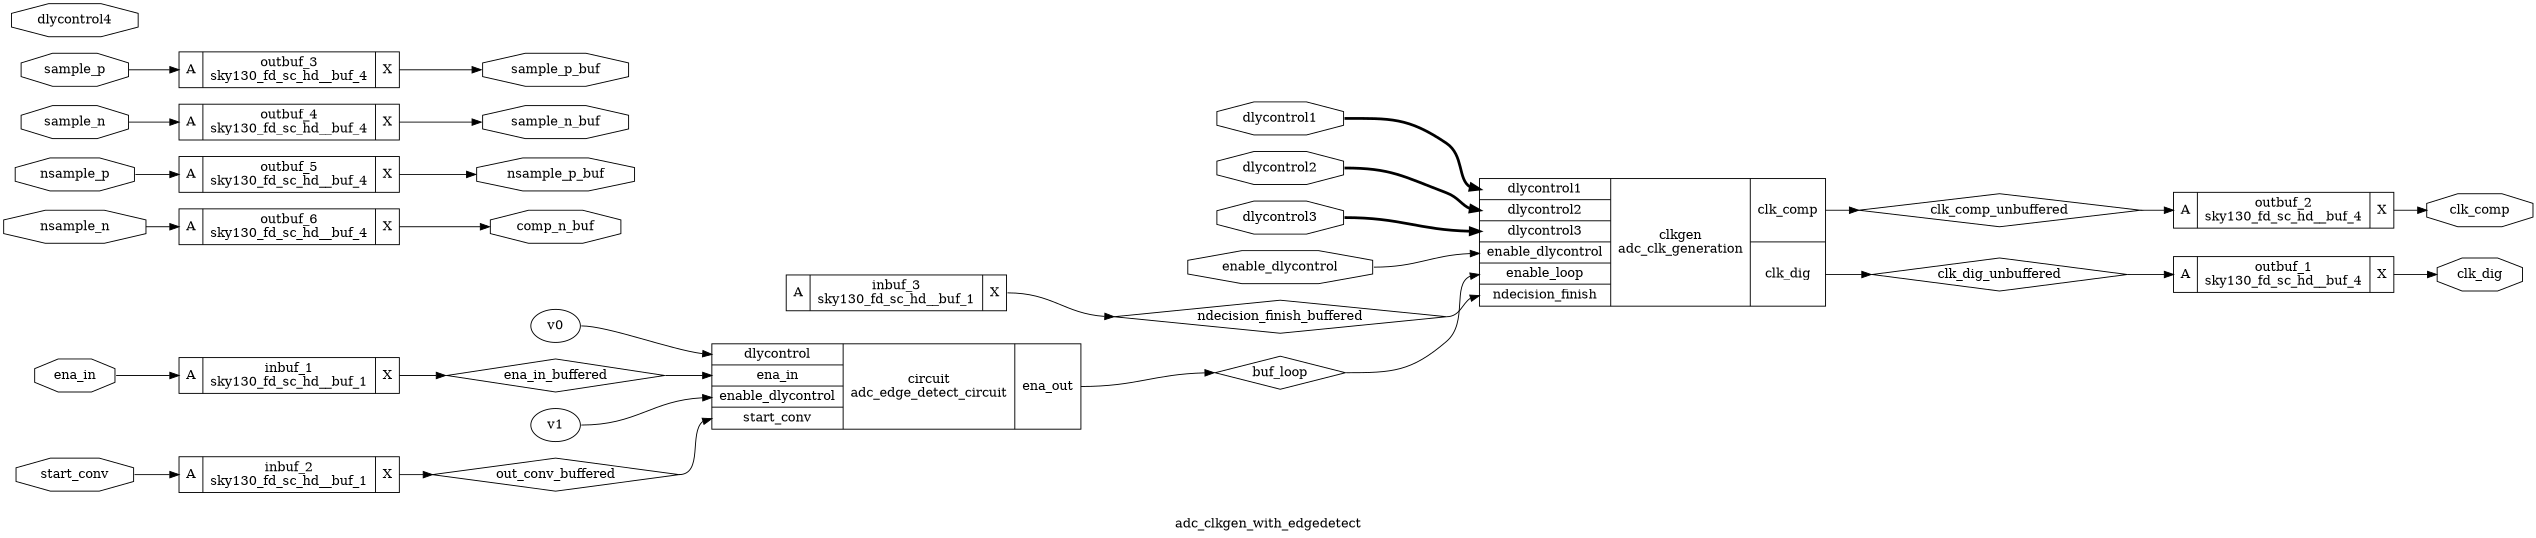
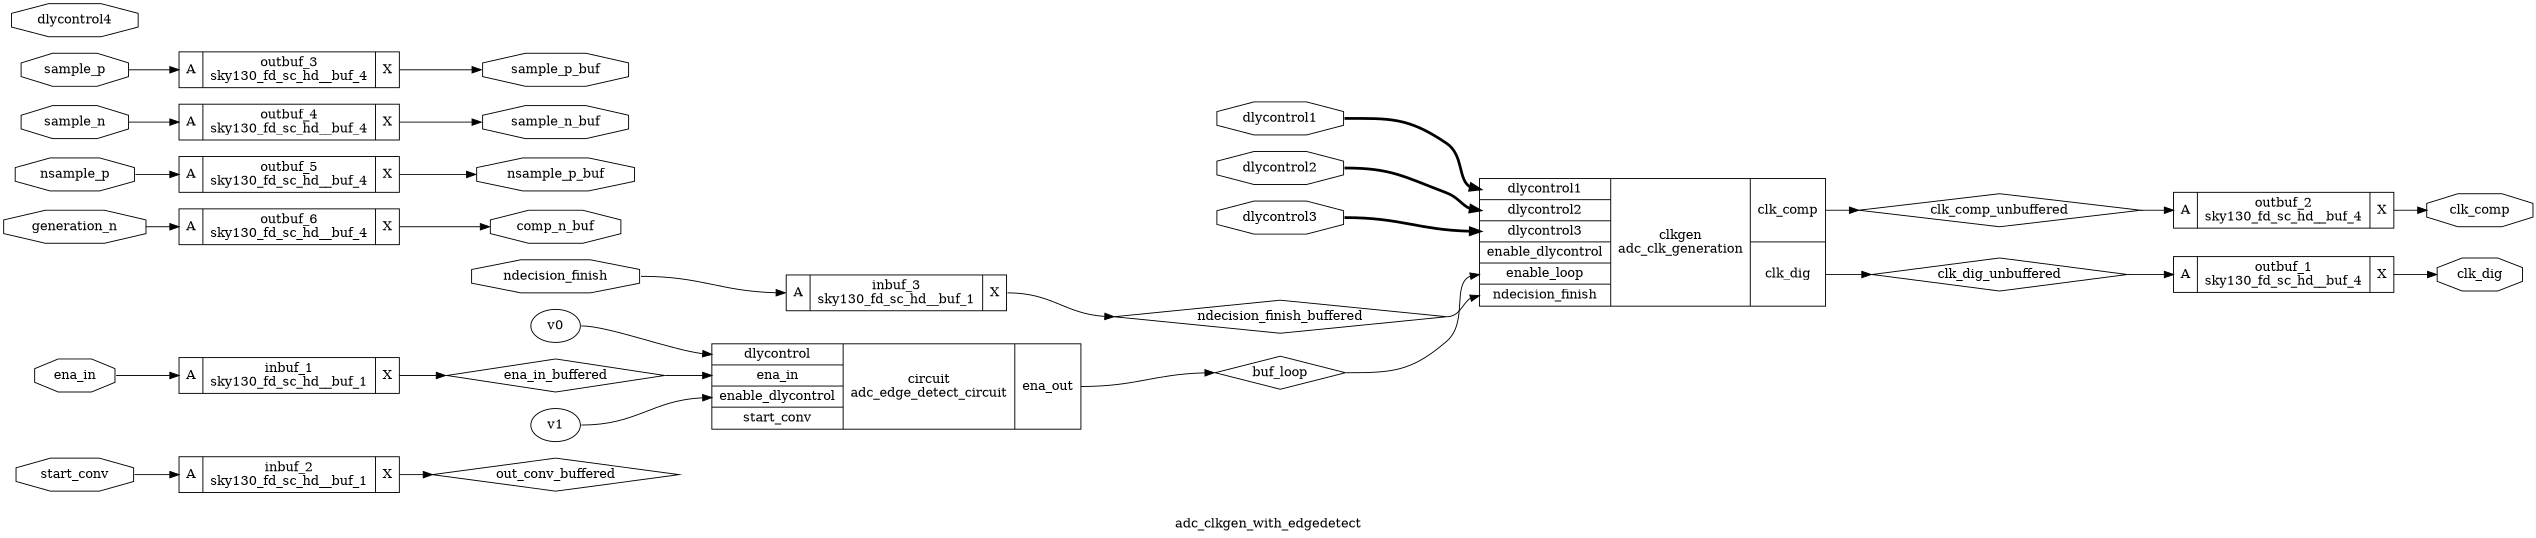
node "nsample_n": label "nsample_n" -> "generation_n"
node "enable_dlycontrol": removed
node "ndecision_finish": added
edge "out_conv_buffered" -> "dlycontrol": removed
